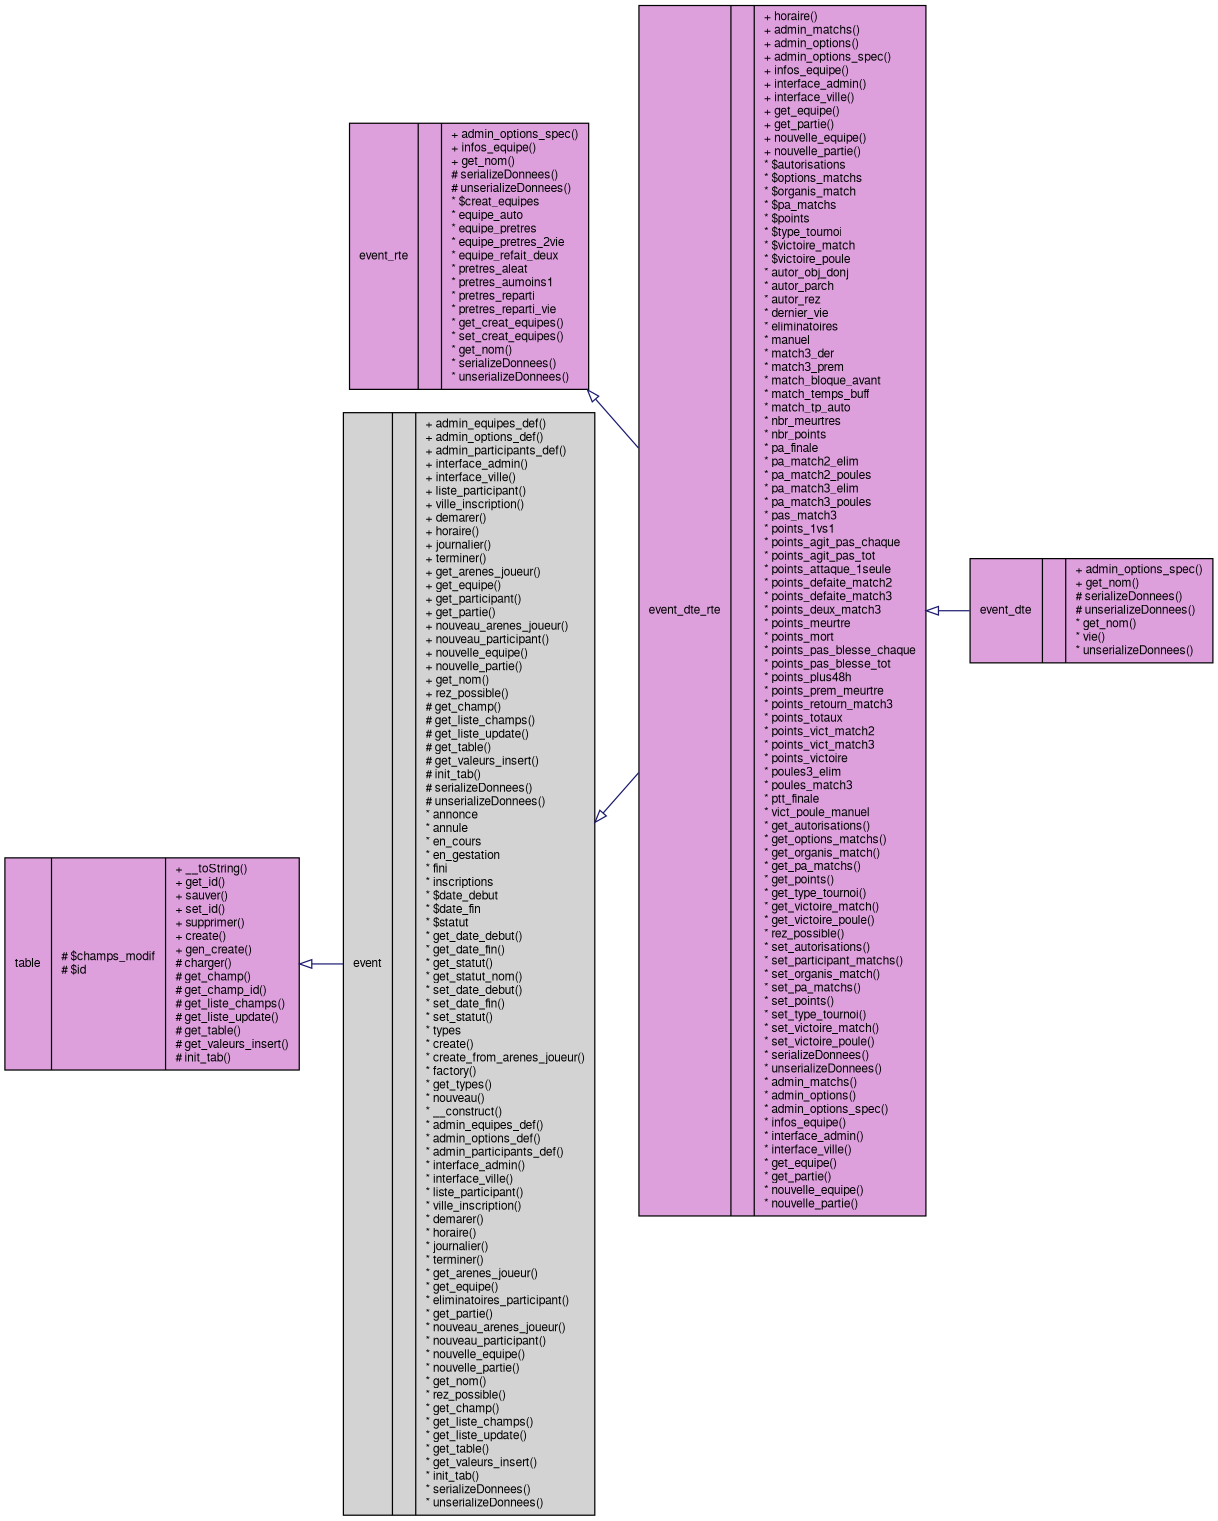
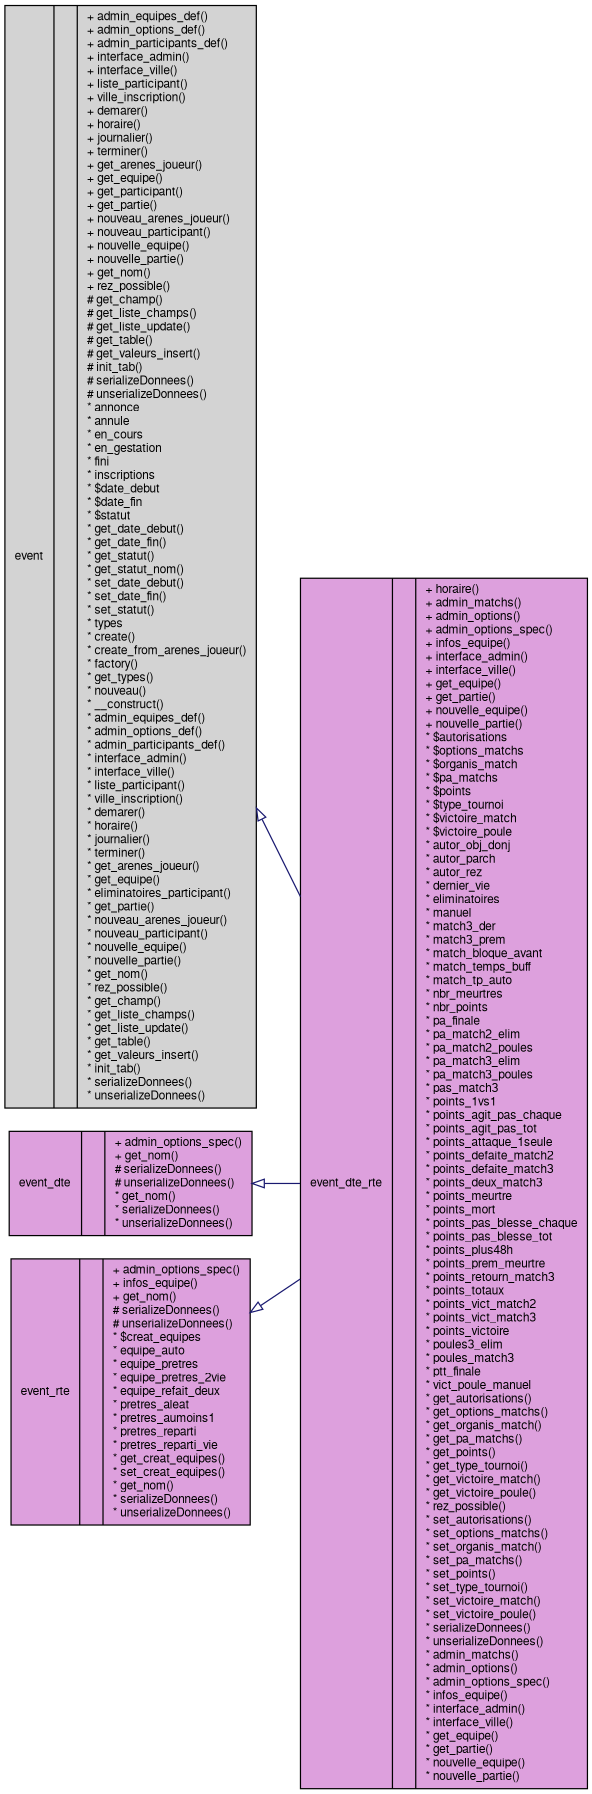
edge "event_dte" -> "event_dte_rte": reversed
node "event_dte": text "* vie()" -> "* serializeDonnees()"
node "event_dte_rte": text "* set_participant_matchs()" -> "* set_options_matchs()"
node "table": removed
